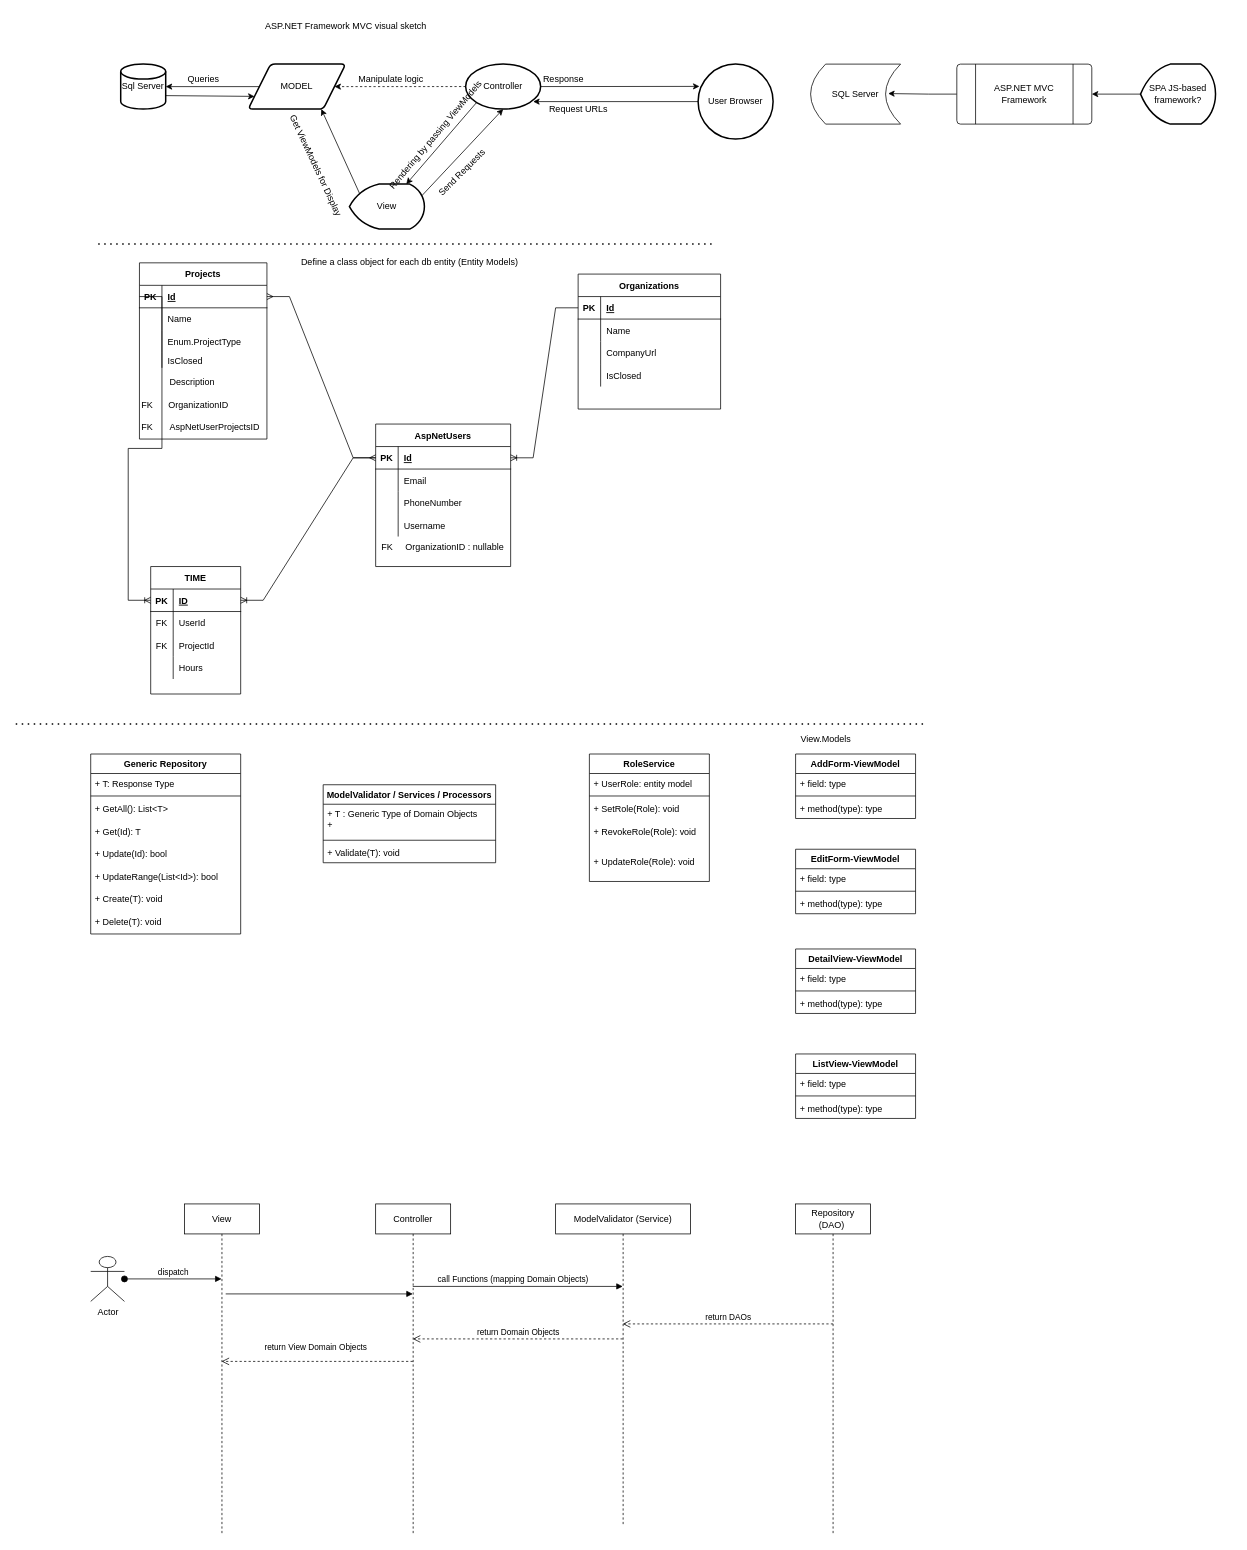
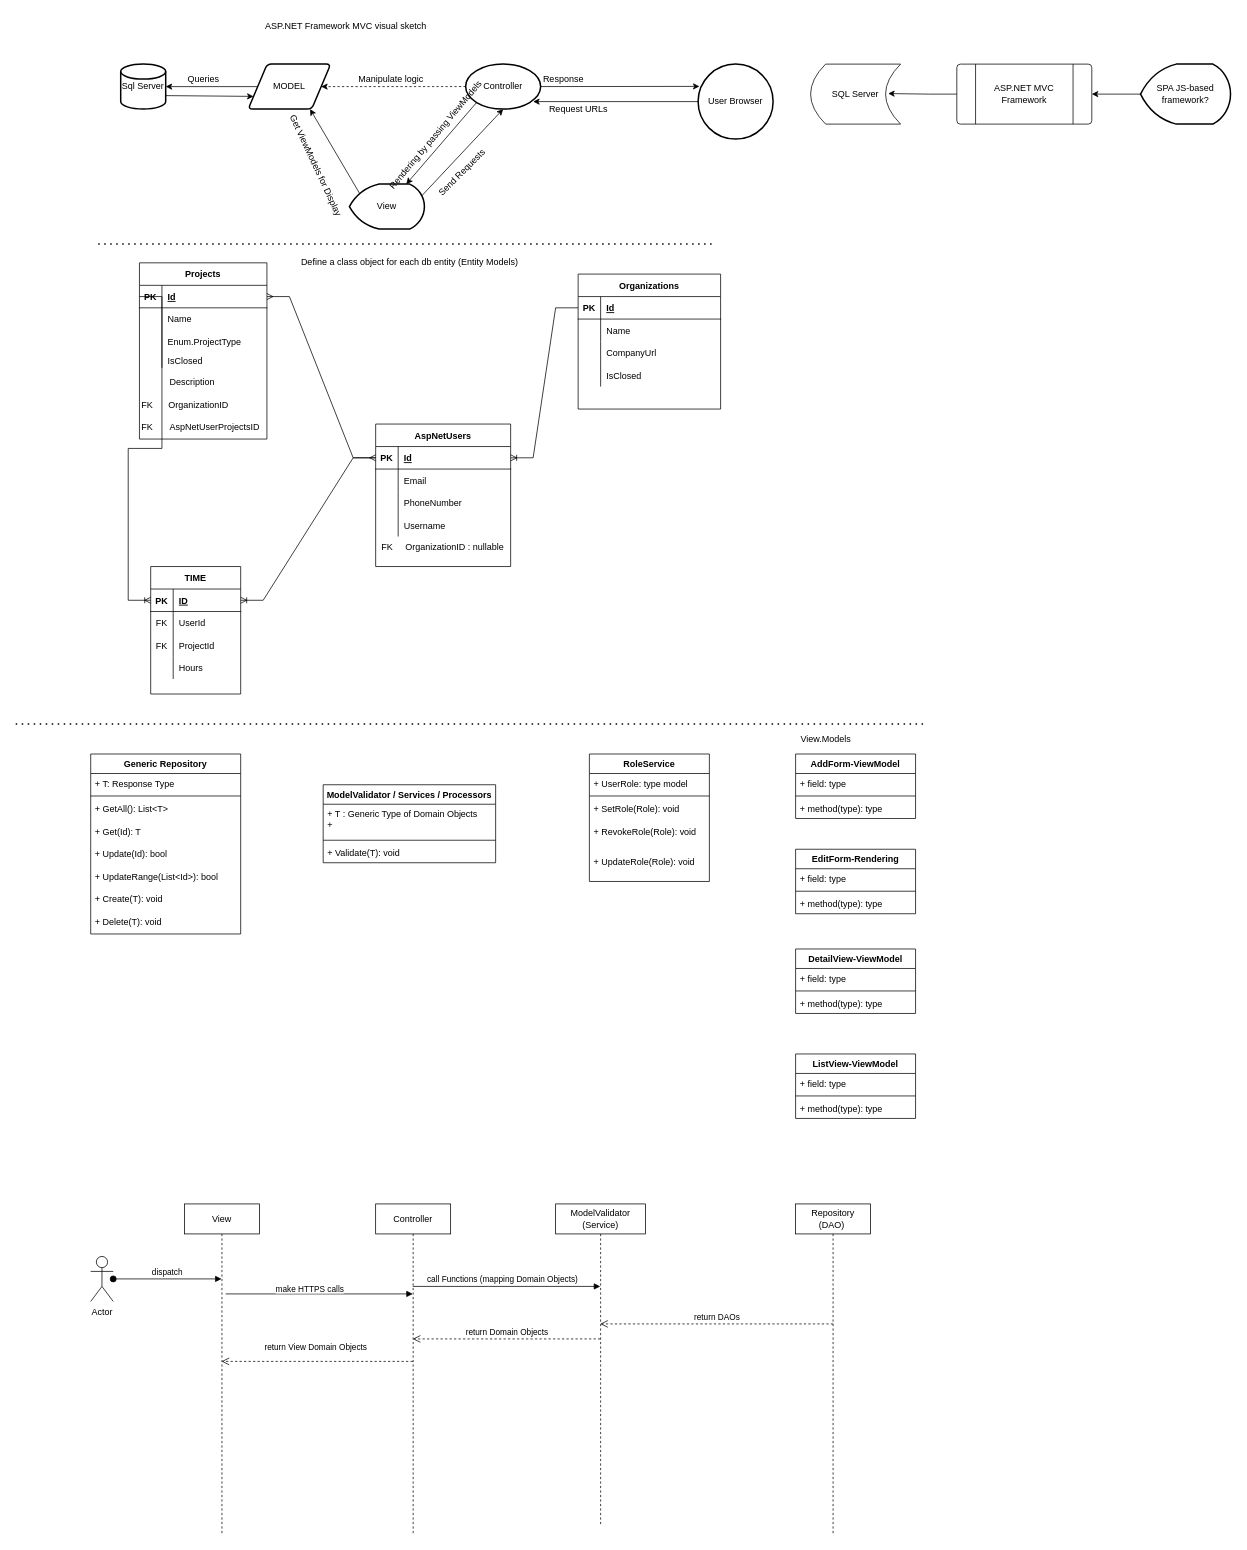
node "MODEL": size 98x45 -> 83x45
node "SPA JS-based framework?": size 75x60 -> 90x60
node "+ UserRole: entity model": label "+ UserRole: entity model" -> "+ UserRole: type model"
node "EditForm-ViewModel": label "EditForm-ViewModel" -> "EditForm-Rendering"
node "Actor": size 34x45 -> 23x45
node "make HTTPS calls": added
node "ModelValidator (Service)": size 135x323 -> 90x323
